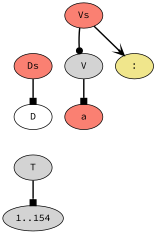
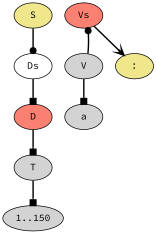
node "S": added
edge "Vs" -> "V": reversed
node "Ds": fillcolor salmon -> white
node "D": fillcolor white -> salmon
node "a": fillcolor salmon -> lightgrey
edge "D" -> "T": added
node "1..154": label "1..154" -> "1..150"
